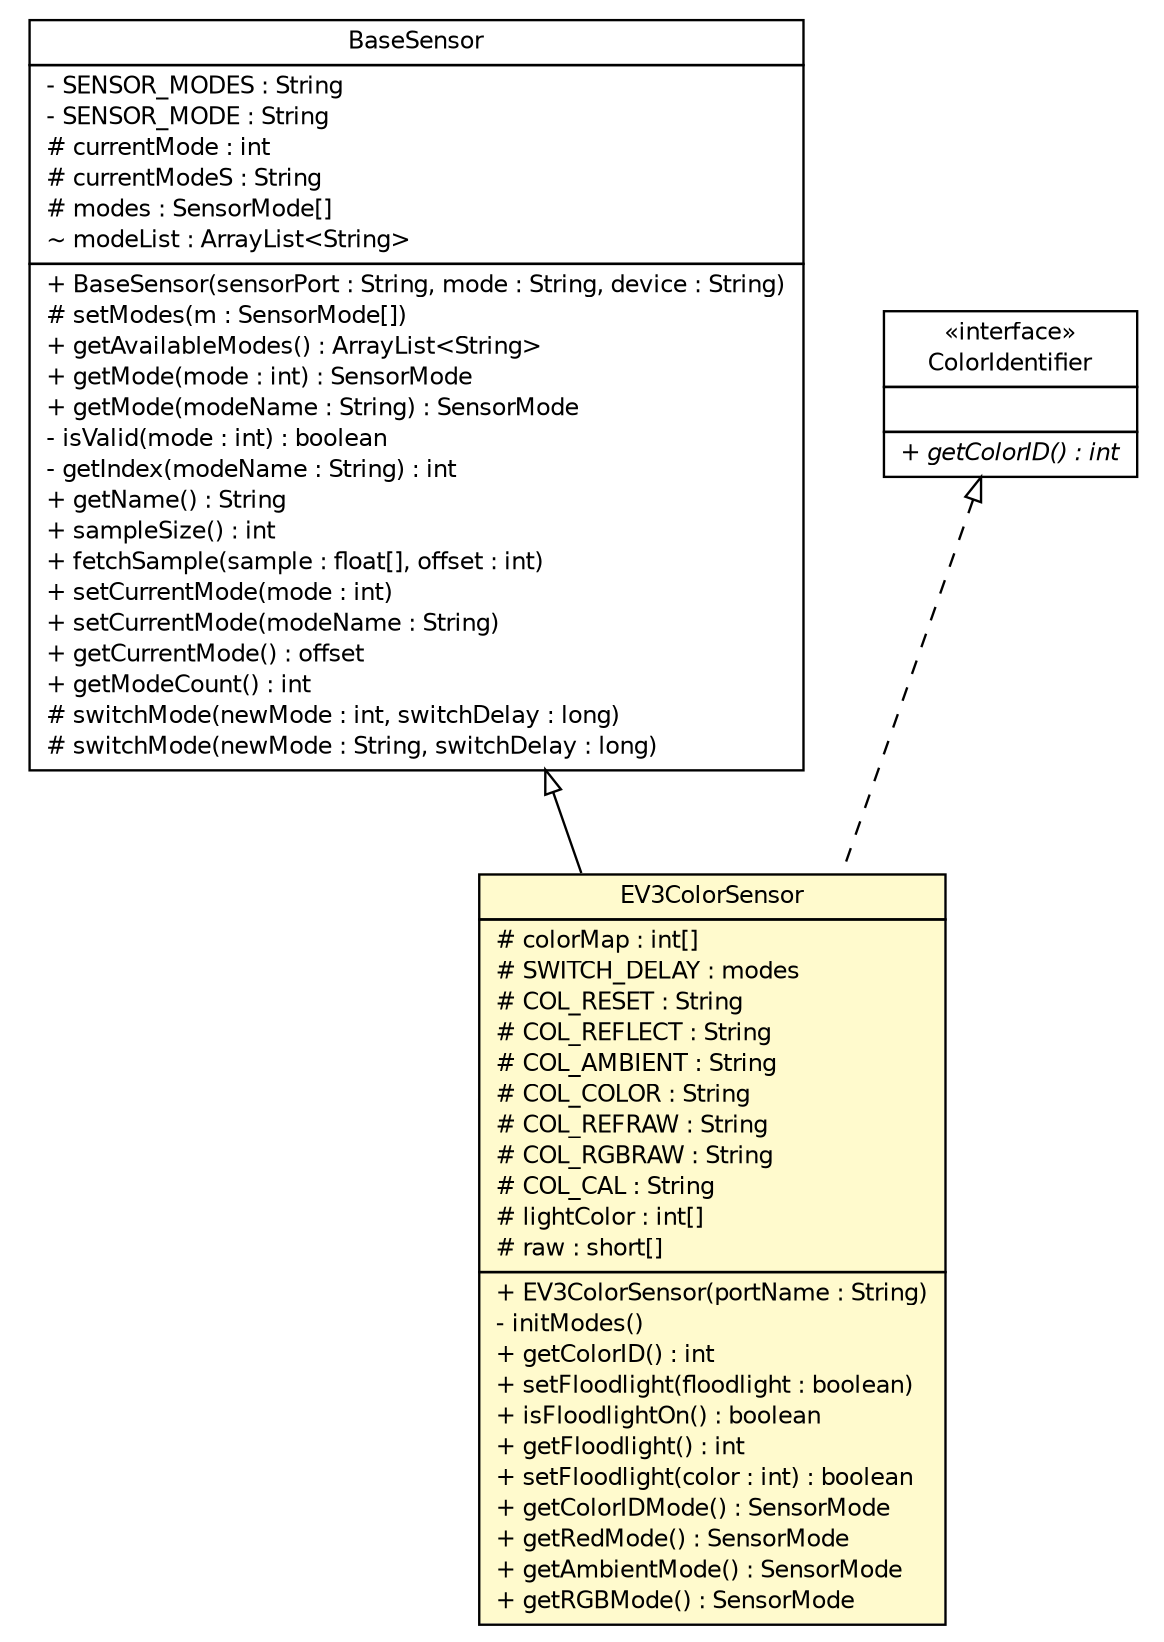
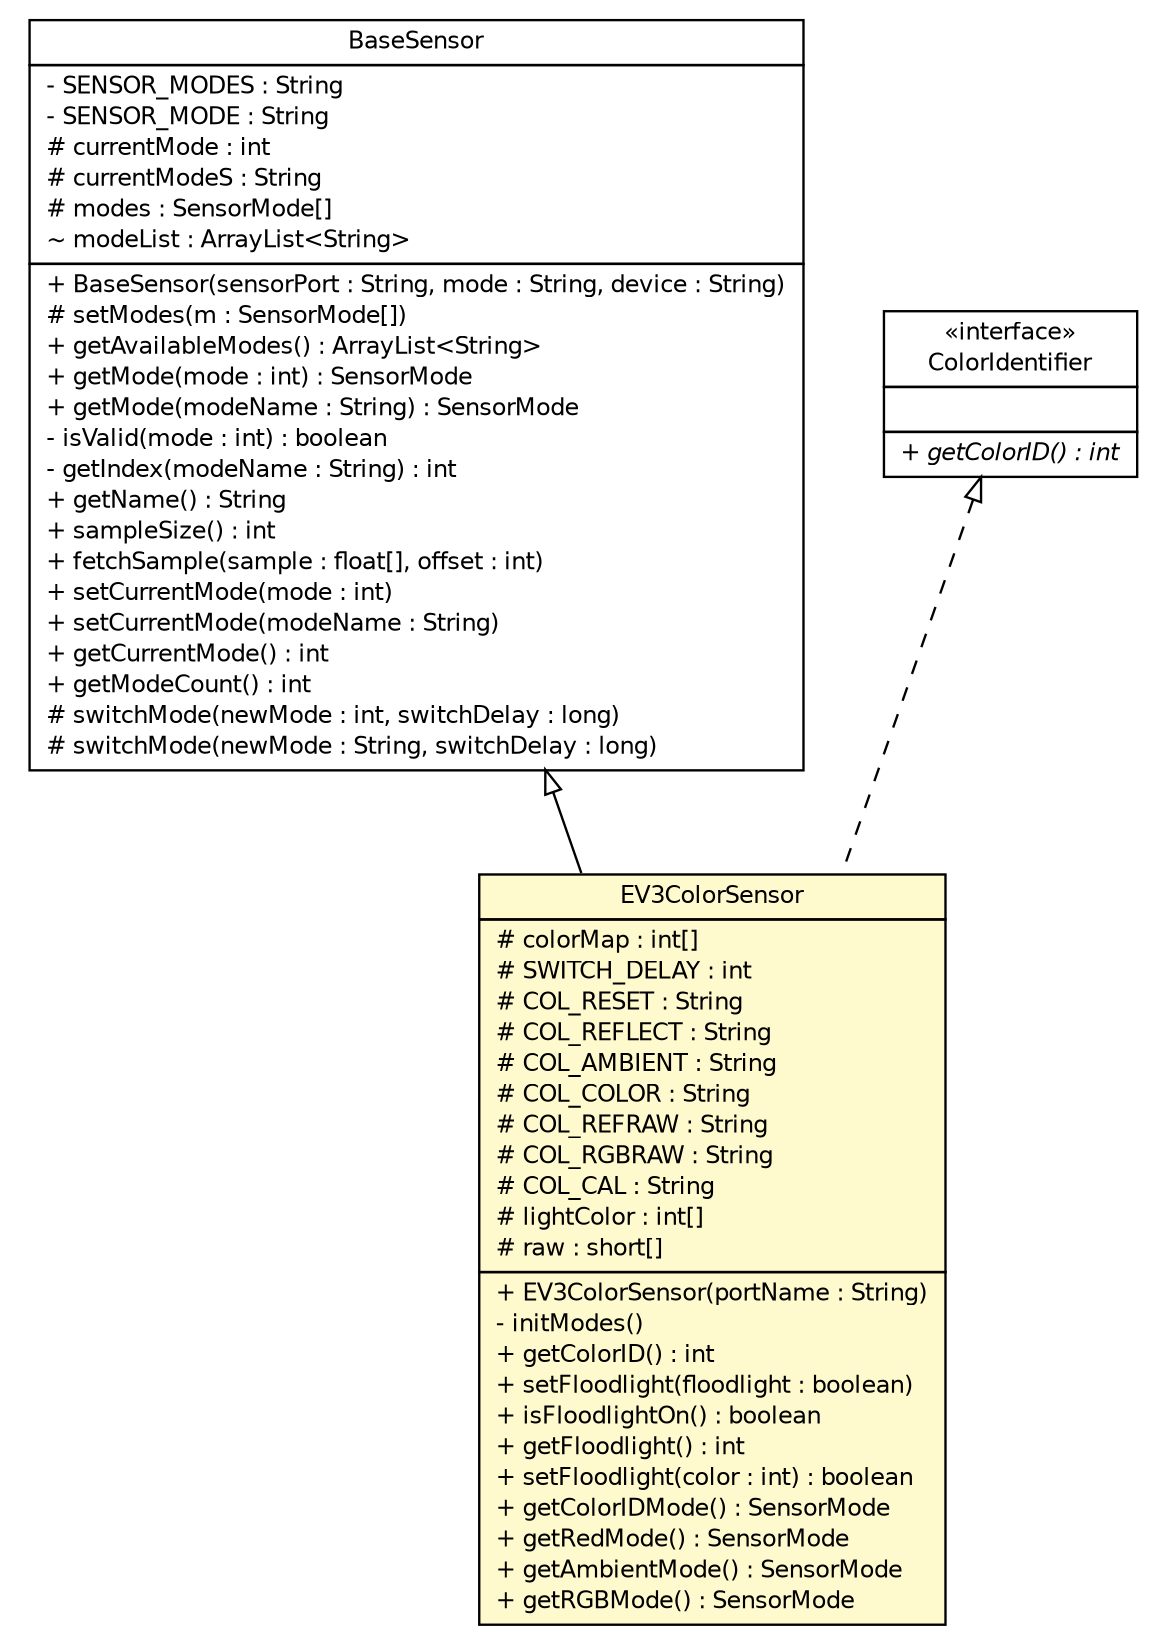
node "BaseSensor": text "+ getCurrentMode() : offset" -> "+ getCurrentMode() : int"
node "EV3ColorSensor": text "# SWITCH_DELAY : modes" -> "# SWITCH_DELAY : int"
